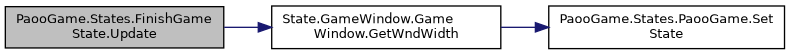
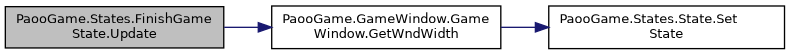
node "State.GameWindow.Game Window.GetWndWidth": label "State.GameWindow.Game Window.GetWndWidth" -> "PaooGame.GameWindow.Game Window.GetWndWidth"
node "PaooGame.States.PaooGame.Set State": label "PaooGame.States.PaooGame.Set State" -> "PaooGame.States.State.Set State"
